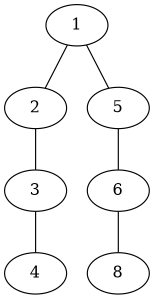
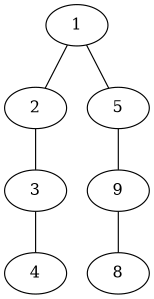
node "6": label "6" -> "9"
